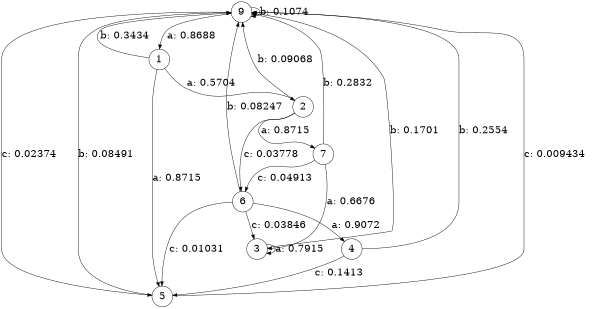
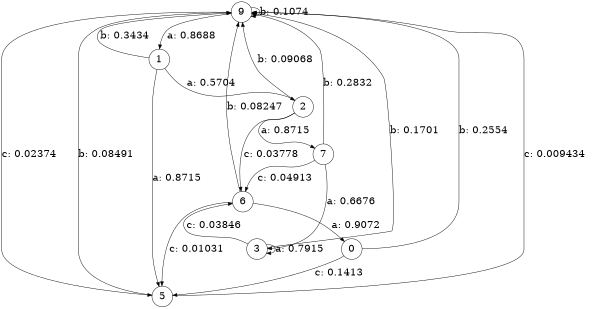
edge "6" -> "3": reversed
node "4": label "4" -> "0"
